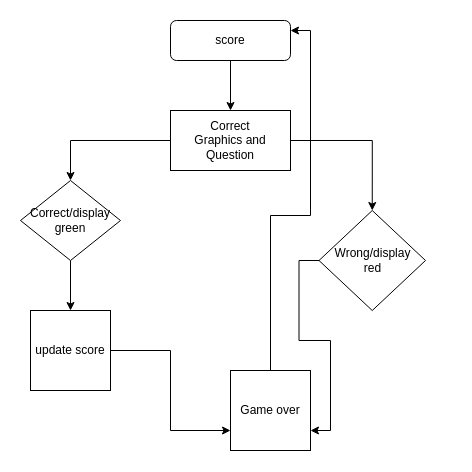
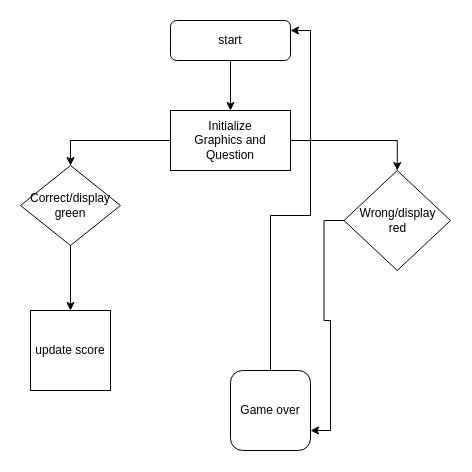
node "score": label "score" -> "start"
node "Correct Graphics and Question": label "Correct Graphics and Question" -> "Initialize Graphics and Question"
node "Correct/display green": moved (71, 221) -> (71, 206)
node "Wrong/display red": moved (372, 261) -> (397, 221)
edge "update score" -> "Game over": removed
node "Game over": shape rectangle -> rounded rectangle
